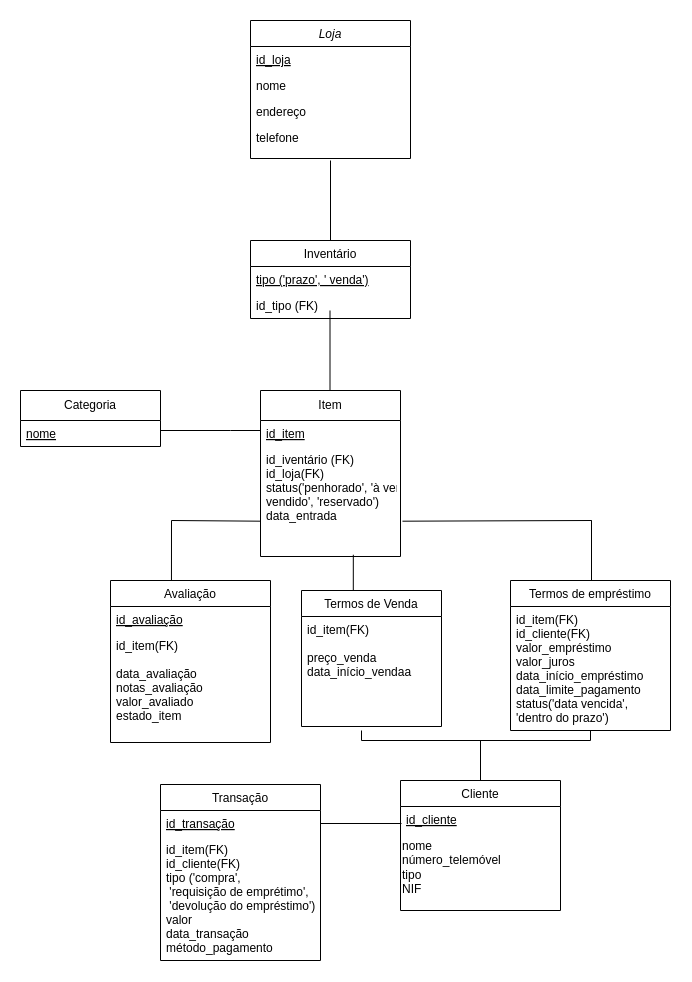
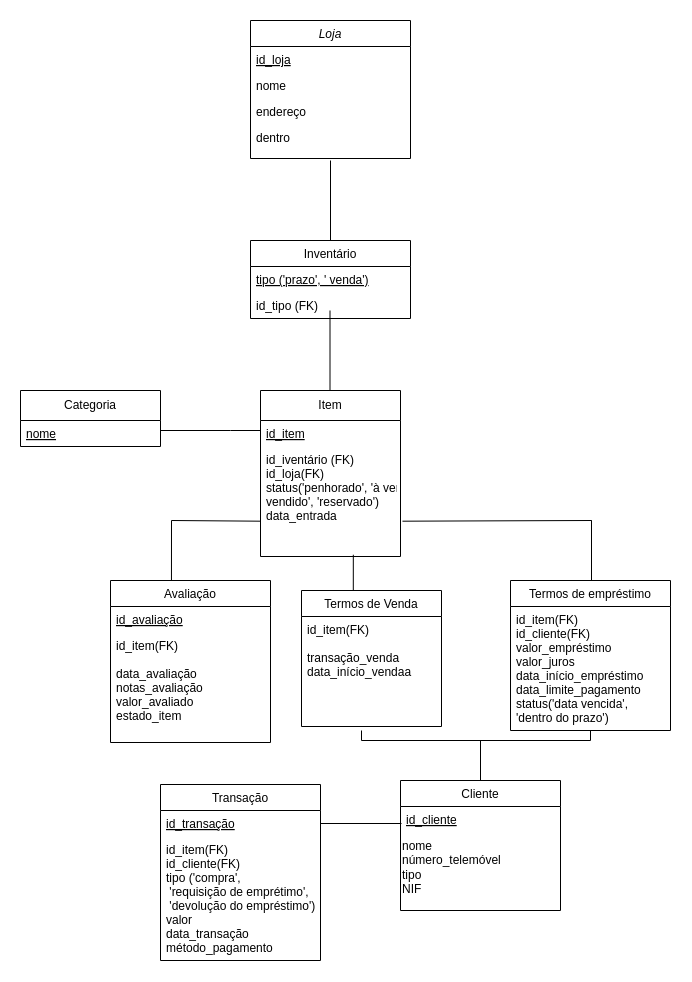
node "telefone": label "telefone" -> "dentro"
node "id_item(FK) preço_venda data_início_vendaa": label "id_item(FK) preço_venda data_início_vendaa" -> "id_item(FK) transação_venda data_início_vendaa"
